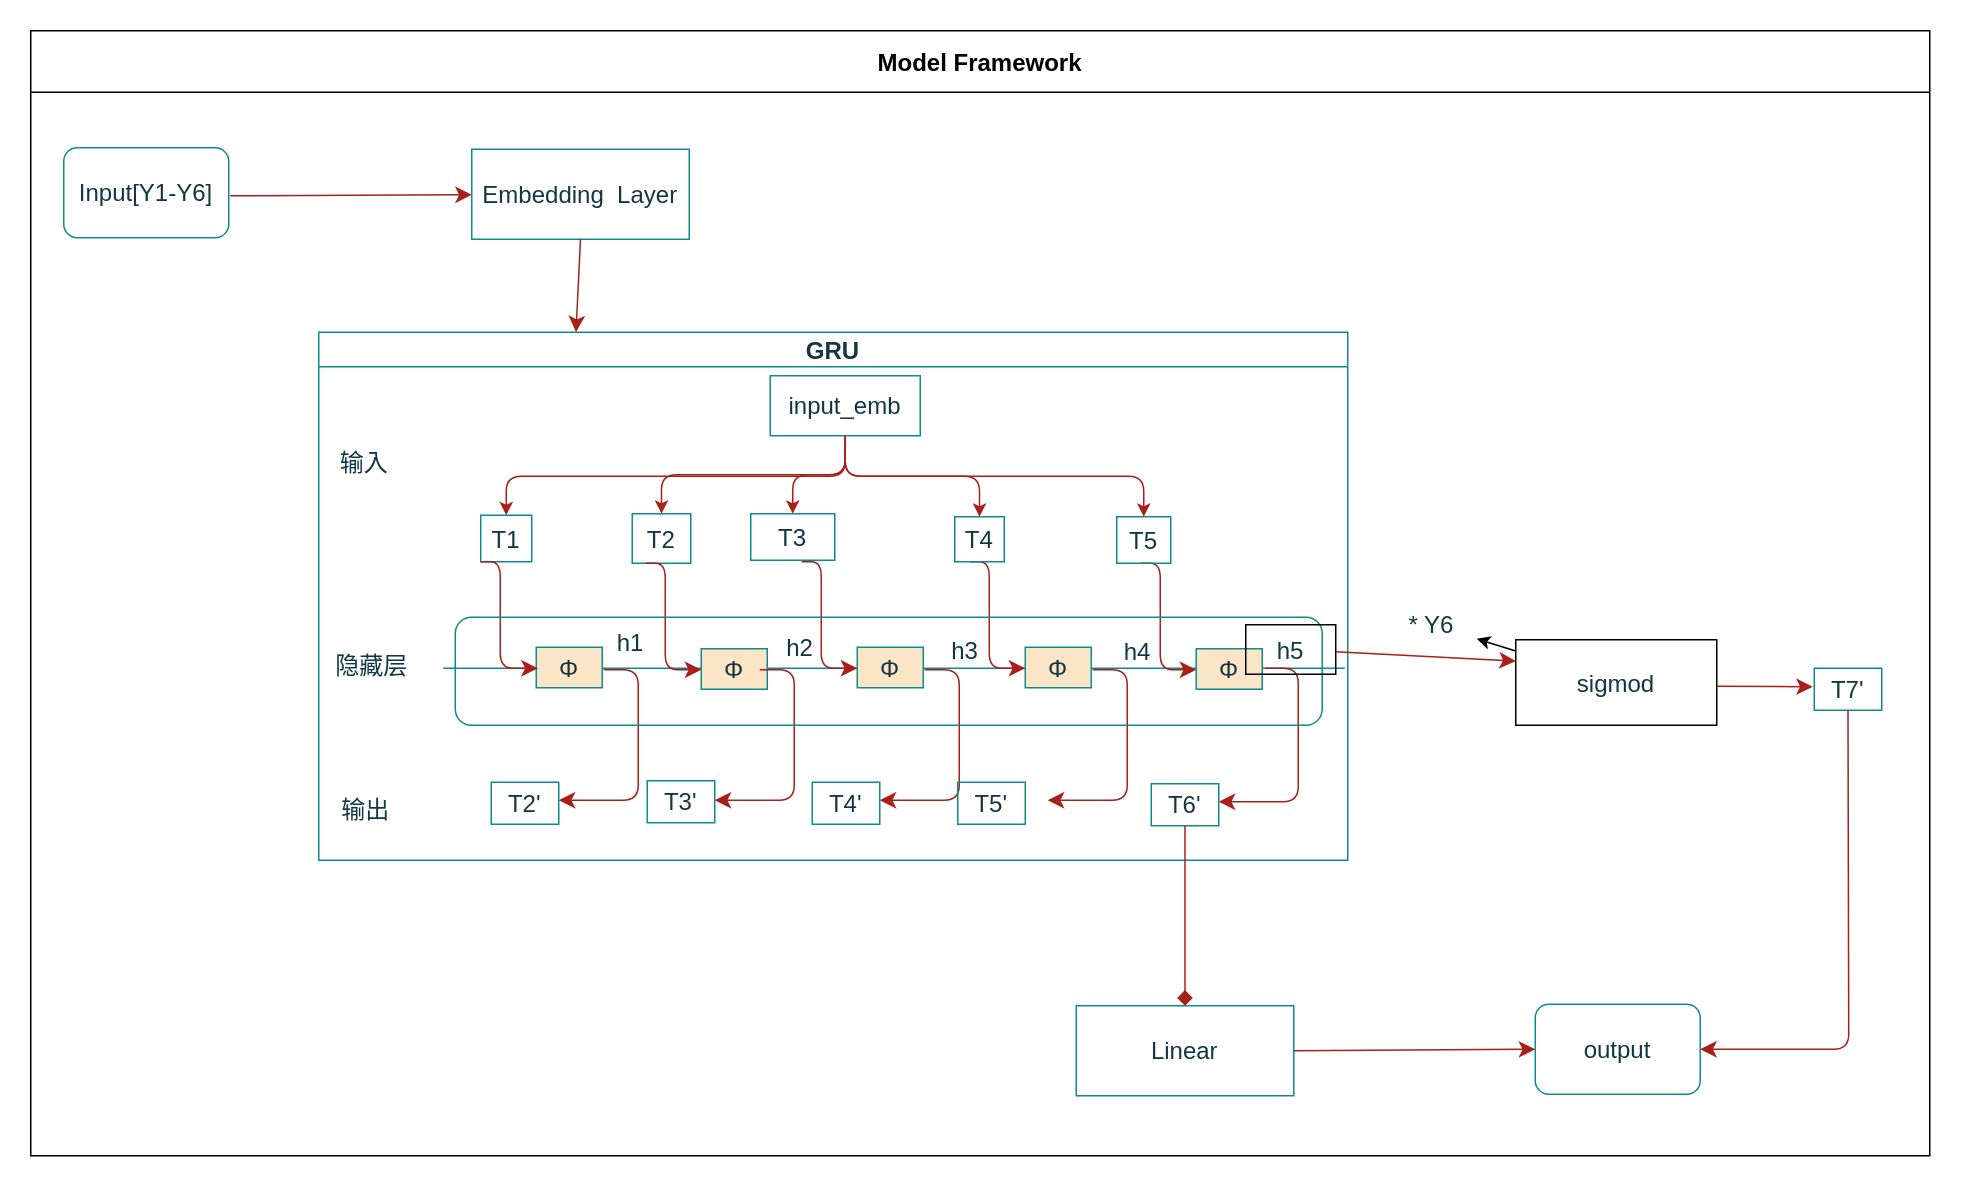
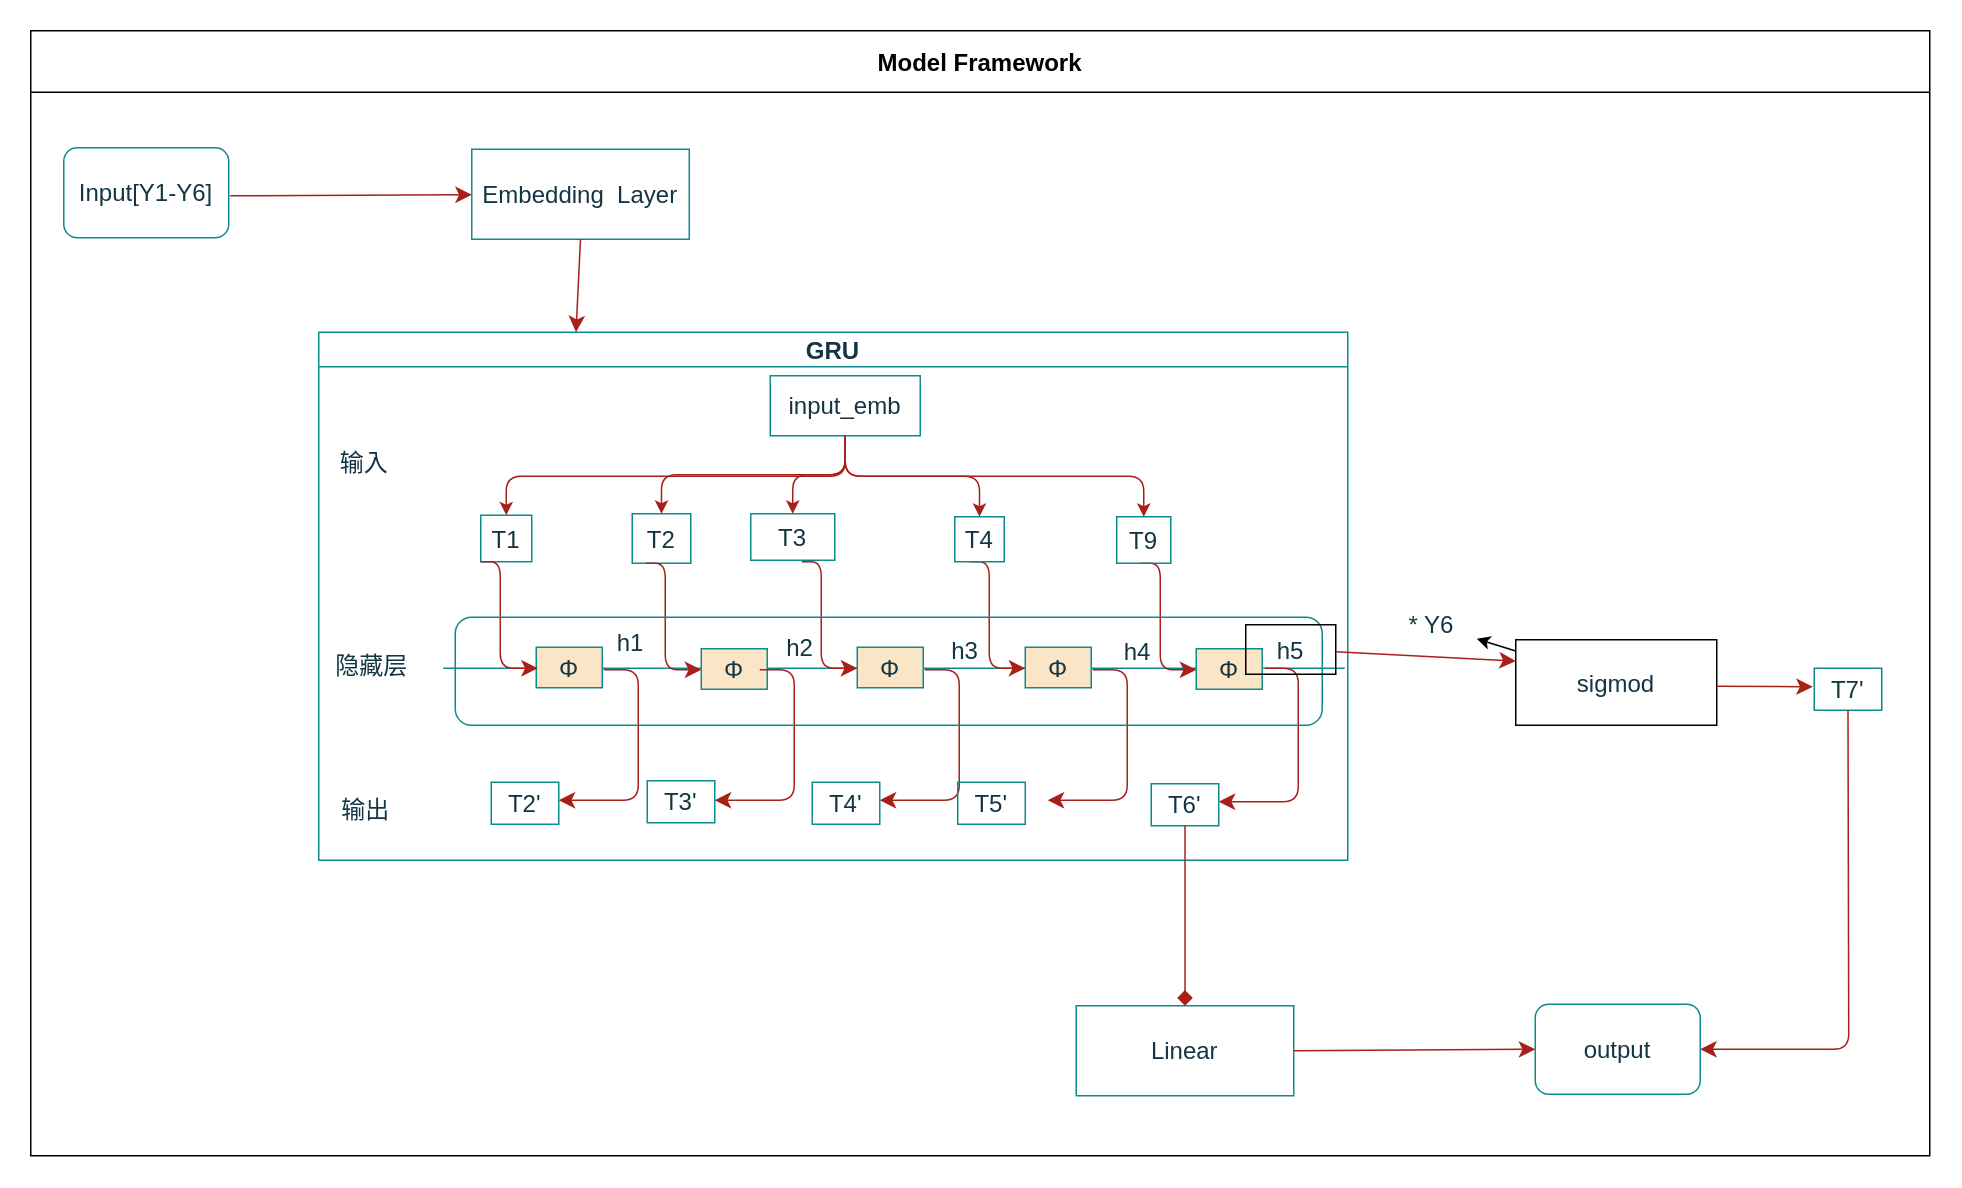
node "T5": label "T5" -> "T9"
